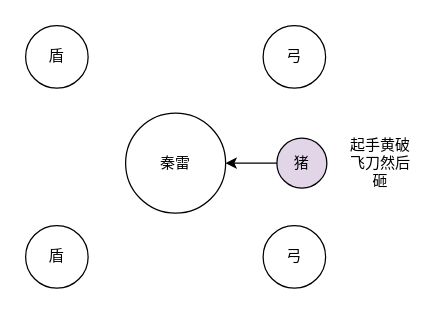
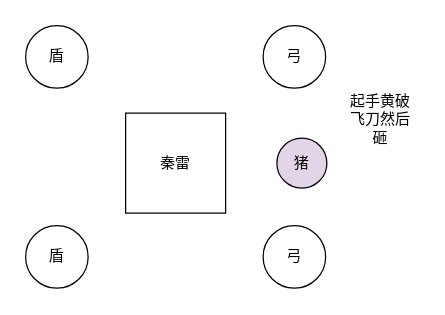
node "秦雷": shape ellipse -> rectangle
edge "猪" -> "秦雷": removed
node "起手黄破飞刀然后砸": moved (381, 163) -> (381, 119)
